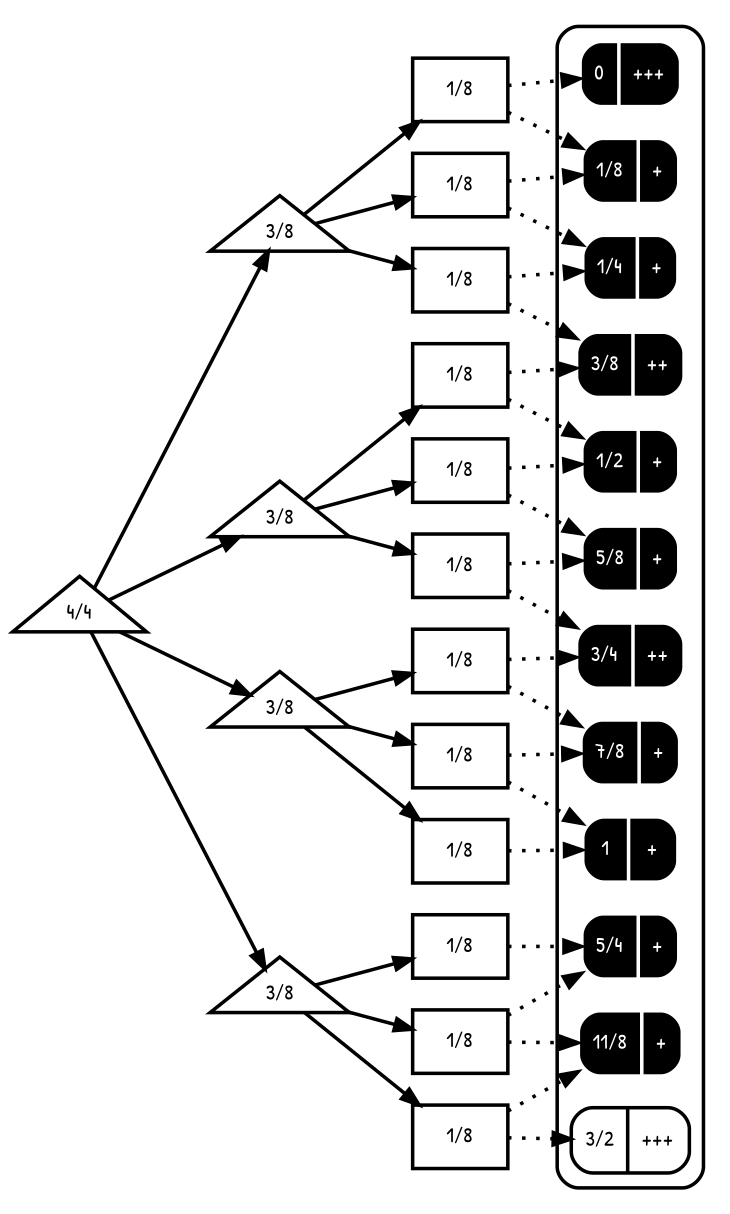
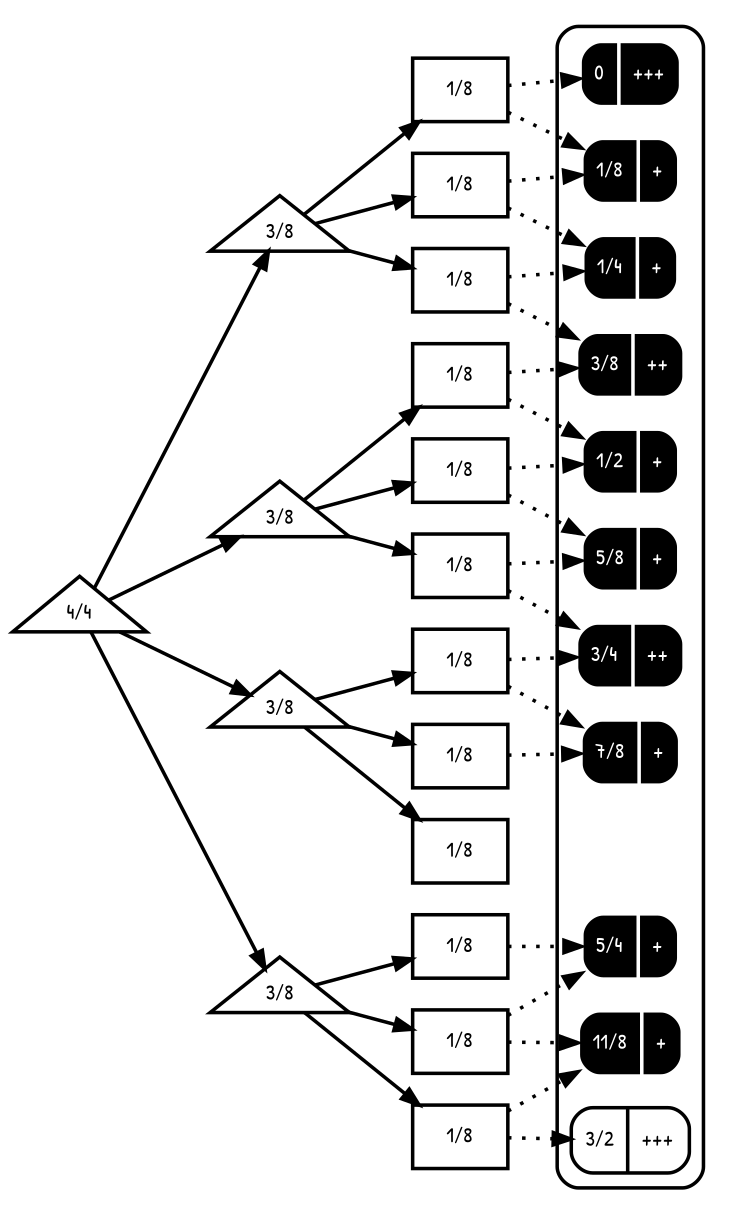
node "1": removed
